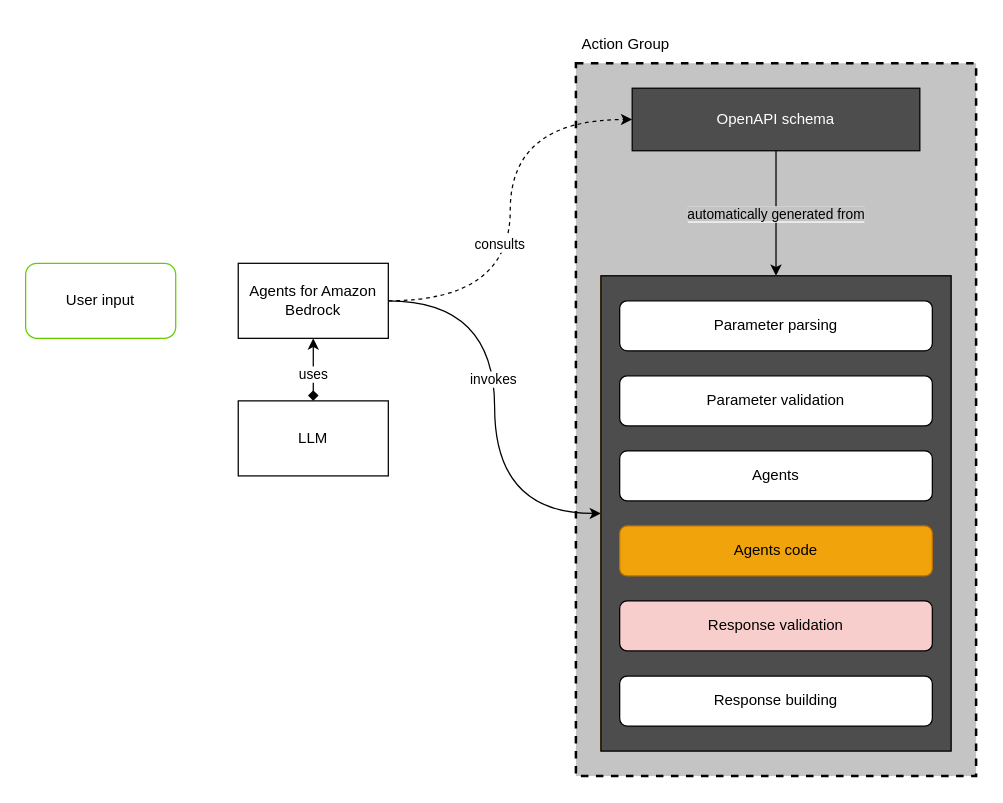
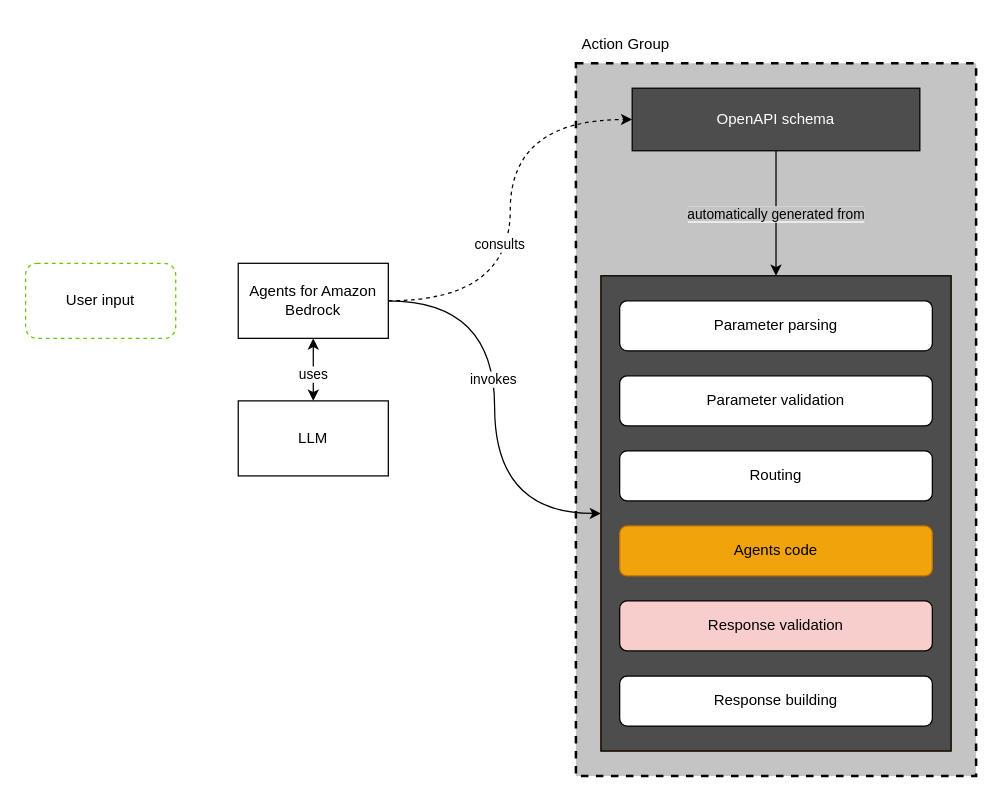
node "User input": style solid -> dashed
edge "Agents for Amazon Bedrock" -- "LLM": arrowhead diamond -> classic
node "Agents": label "Agents" -> "Routing"
